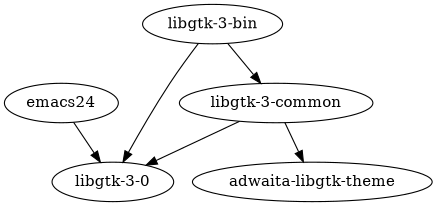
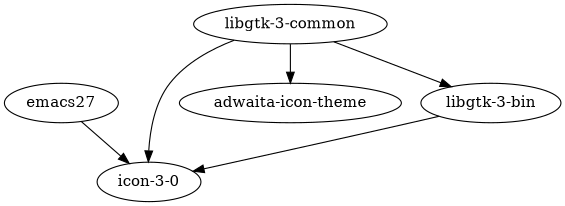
edge "libgtk-3-bin" -> "libgtk-3-common": reversed
node "emacs24": label "emacs24" -> "emacs27"
node "libgtk-3-0": label "libgtk-3-0" -> "icon-3-0"
node "adwaita-libgtk-theme": label "adwaita-libgtk-theme" -> "adwaita-icon-theme"
